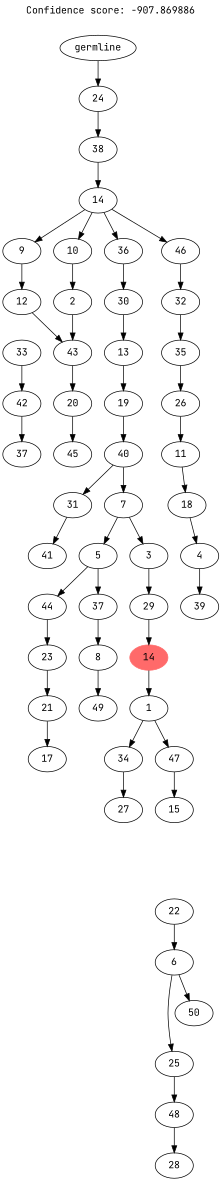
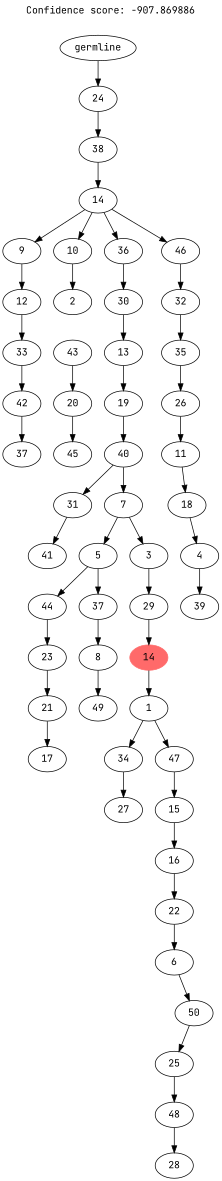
edge "2" -> "43": removed
edge "12" -> "43": now "12" -> "33"
node "16": added
edge "6" -> "25": now "50" -> "25"
